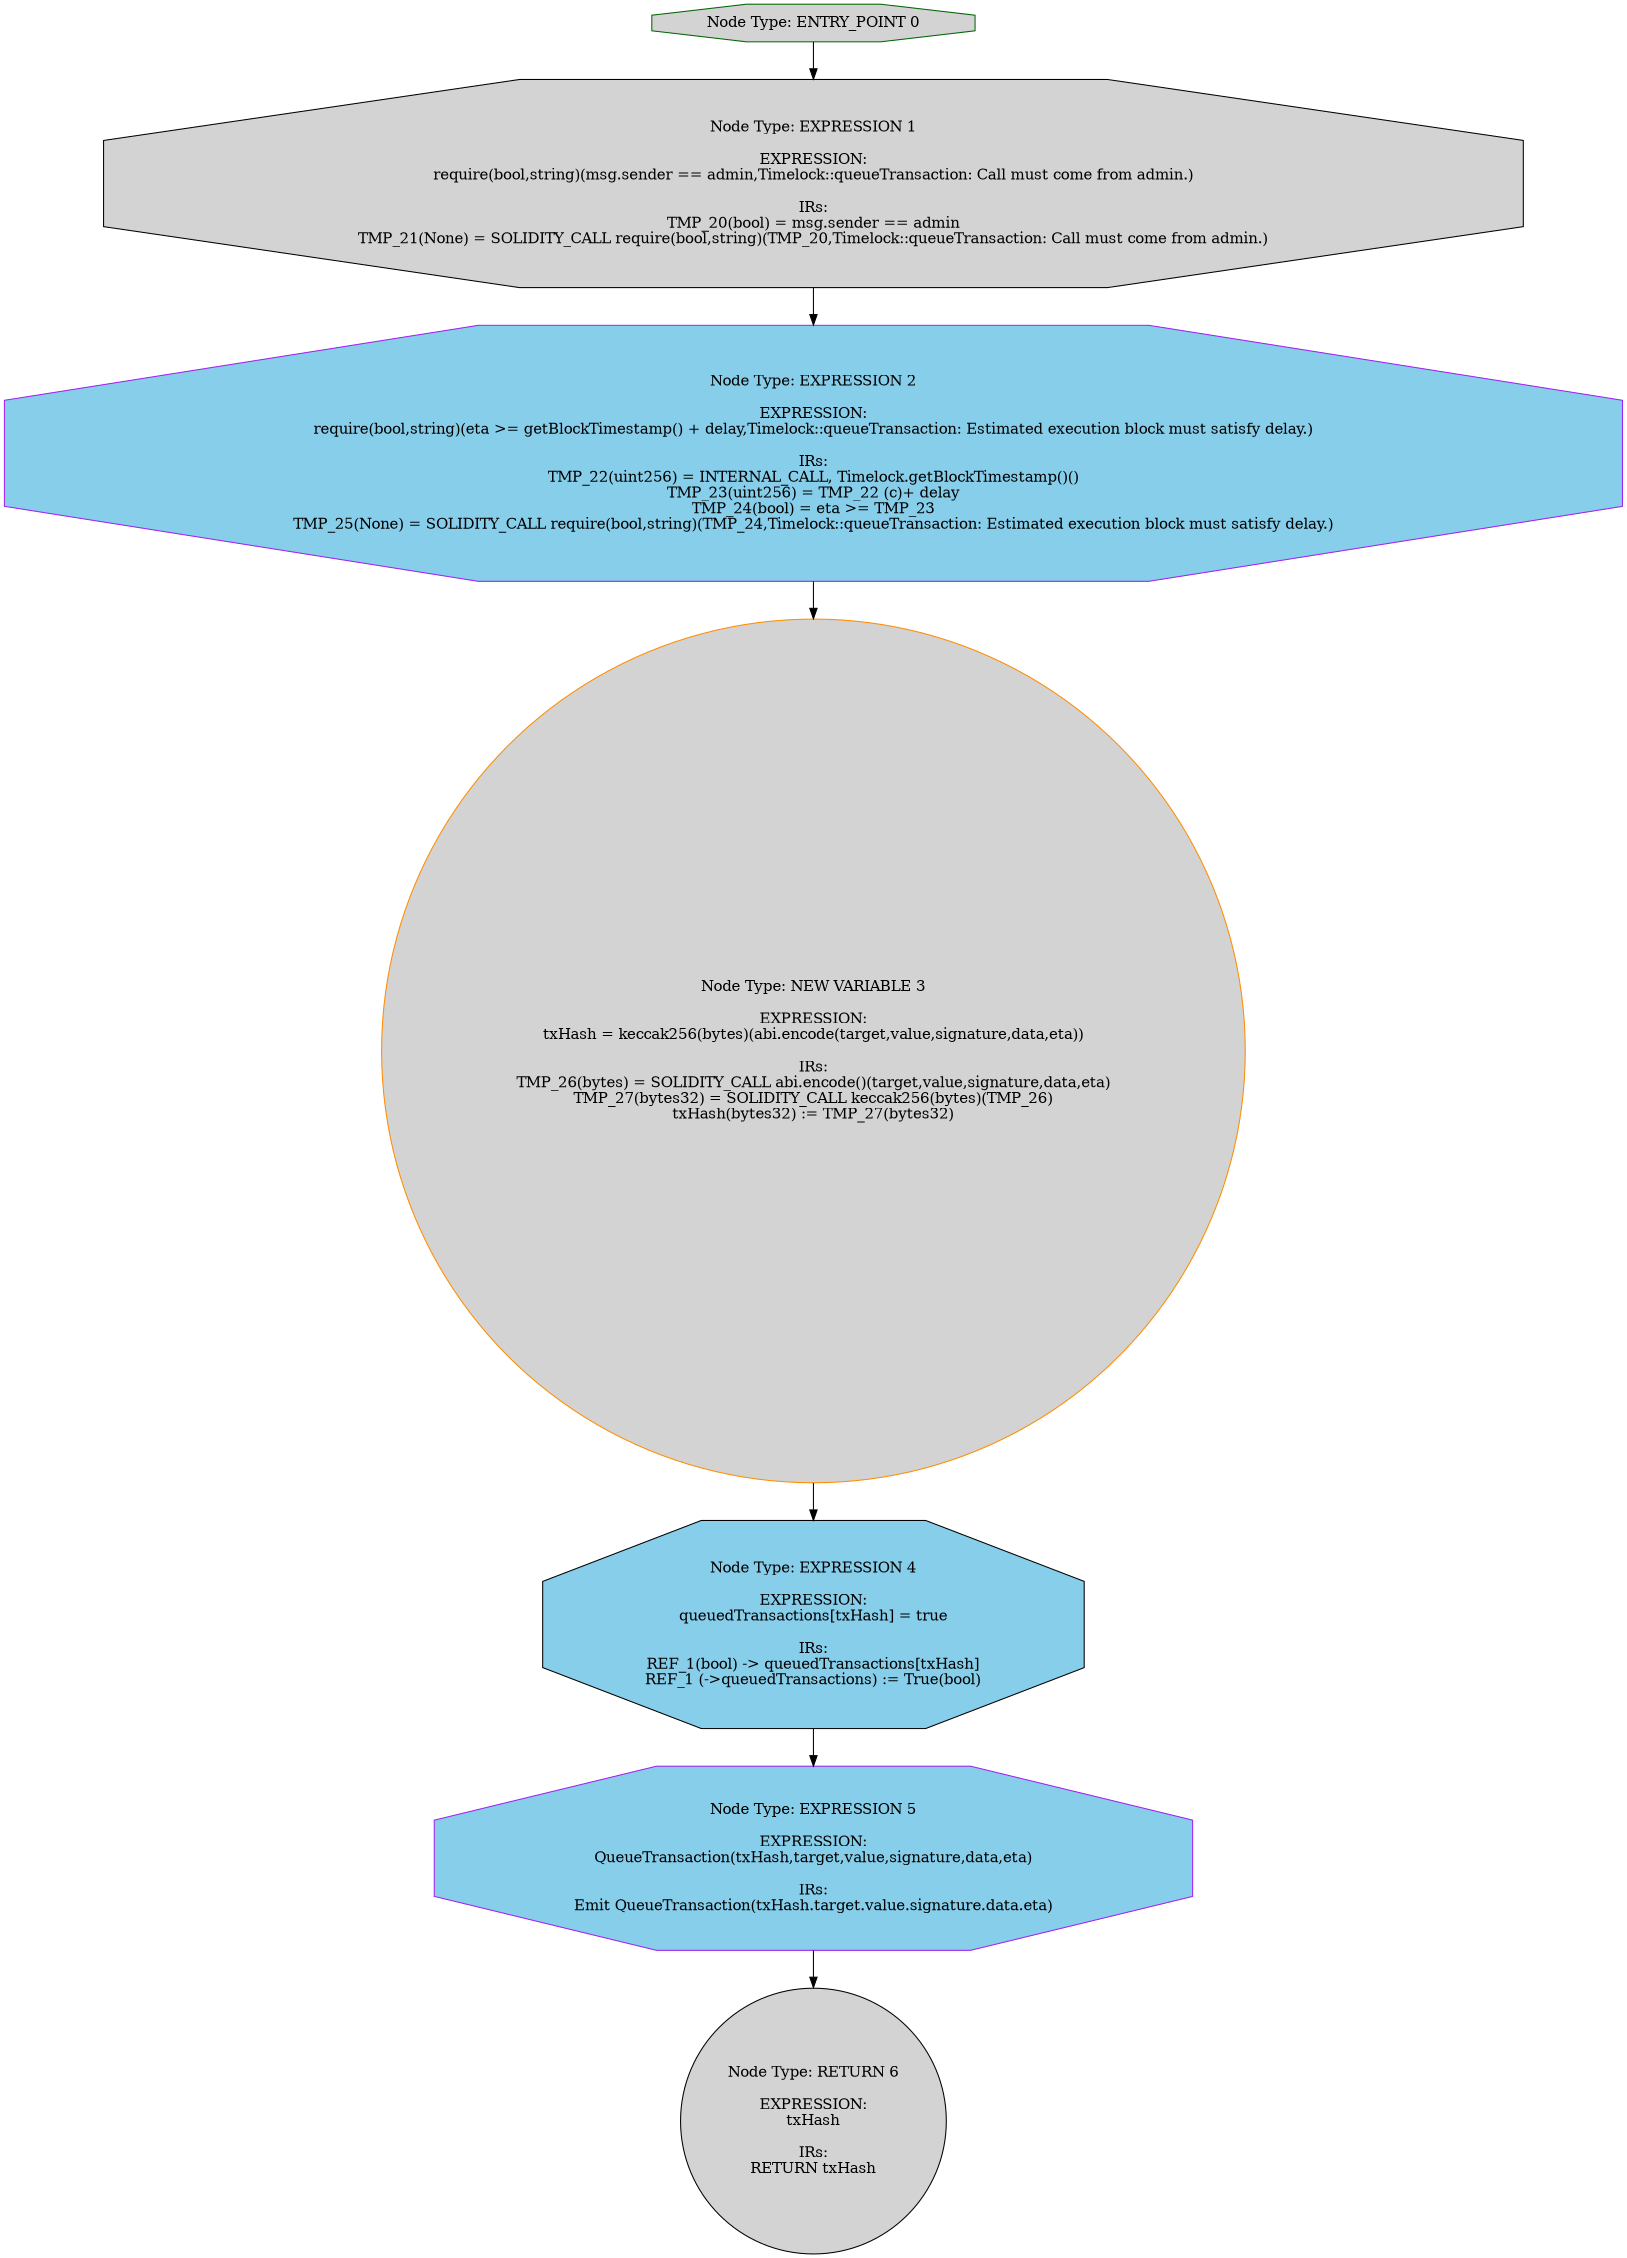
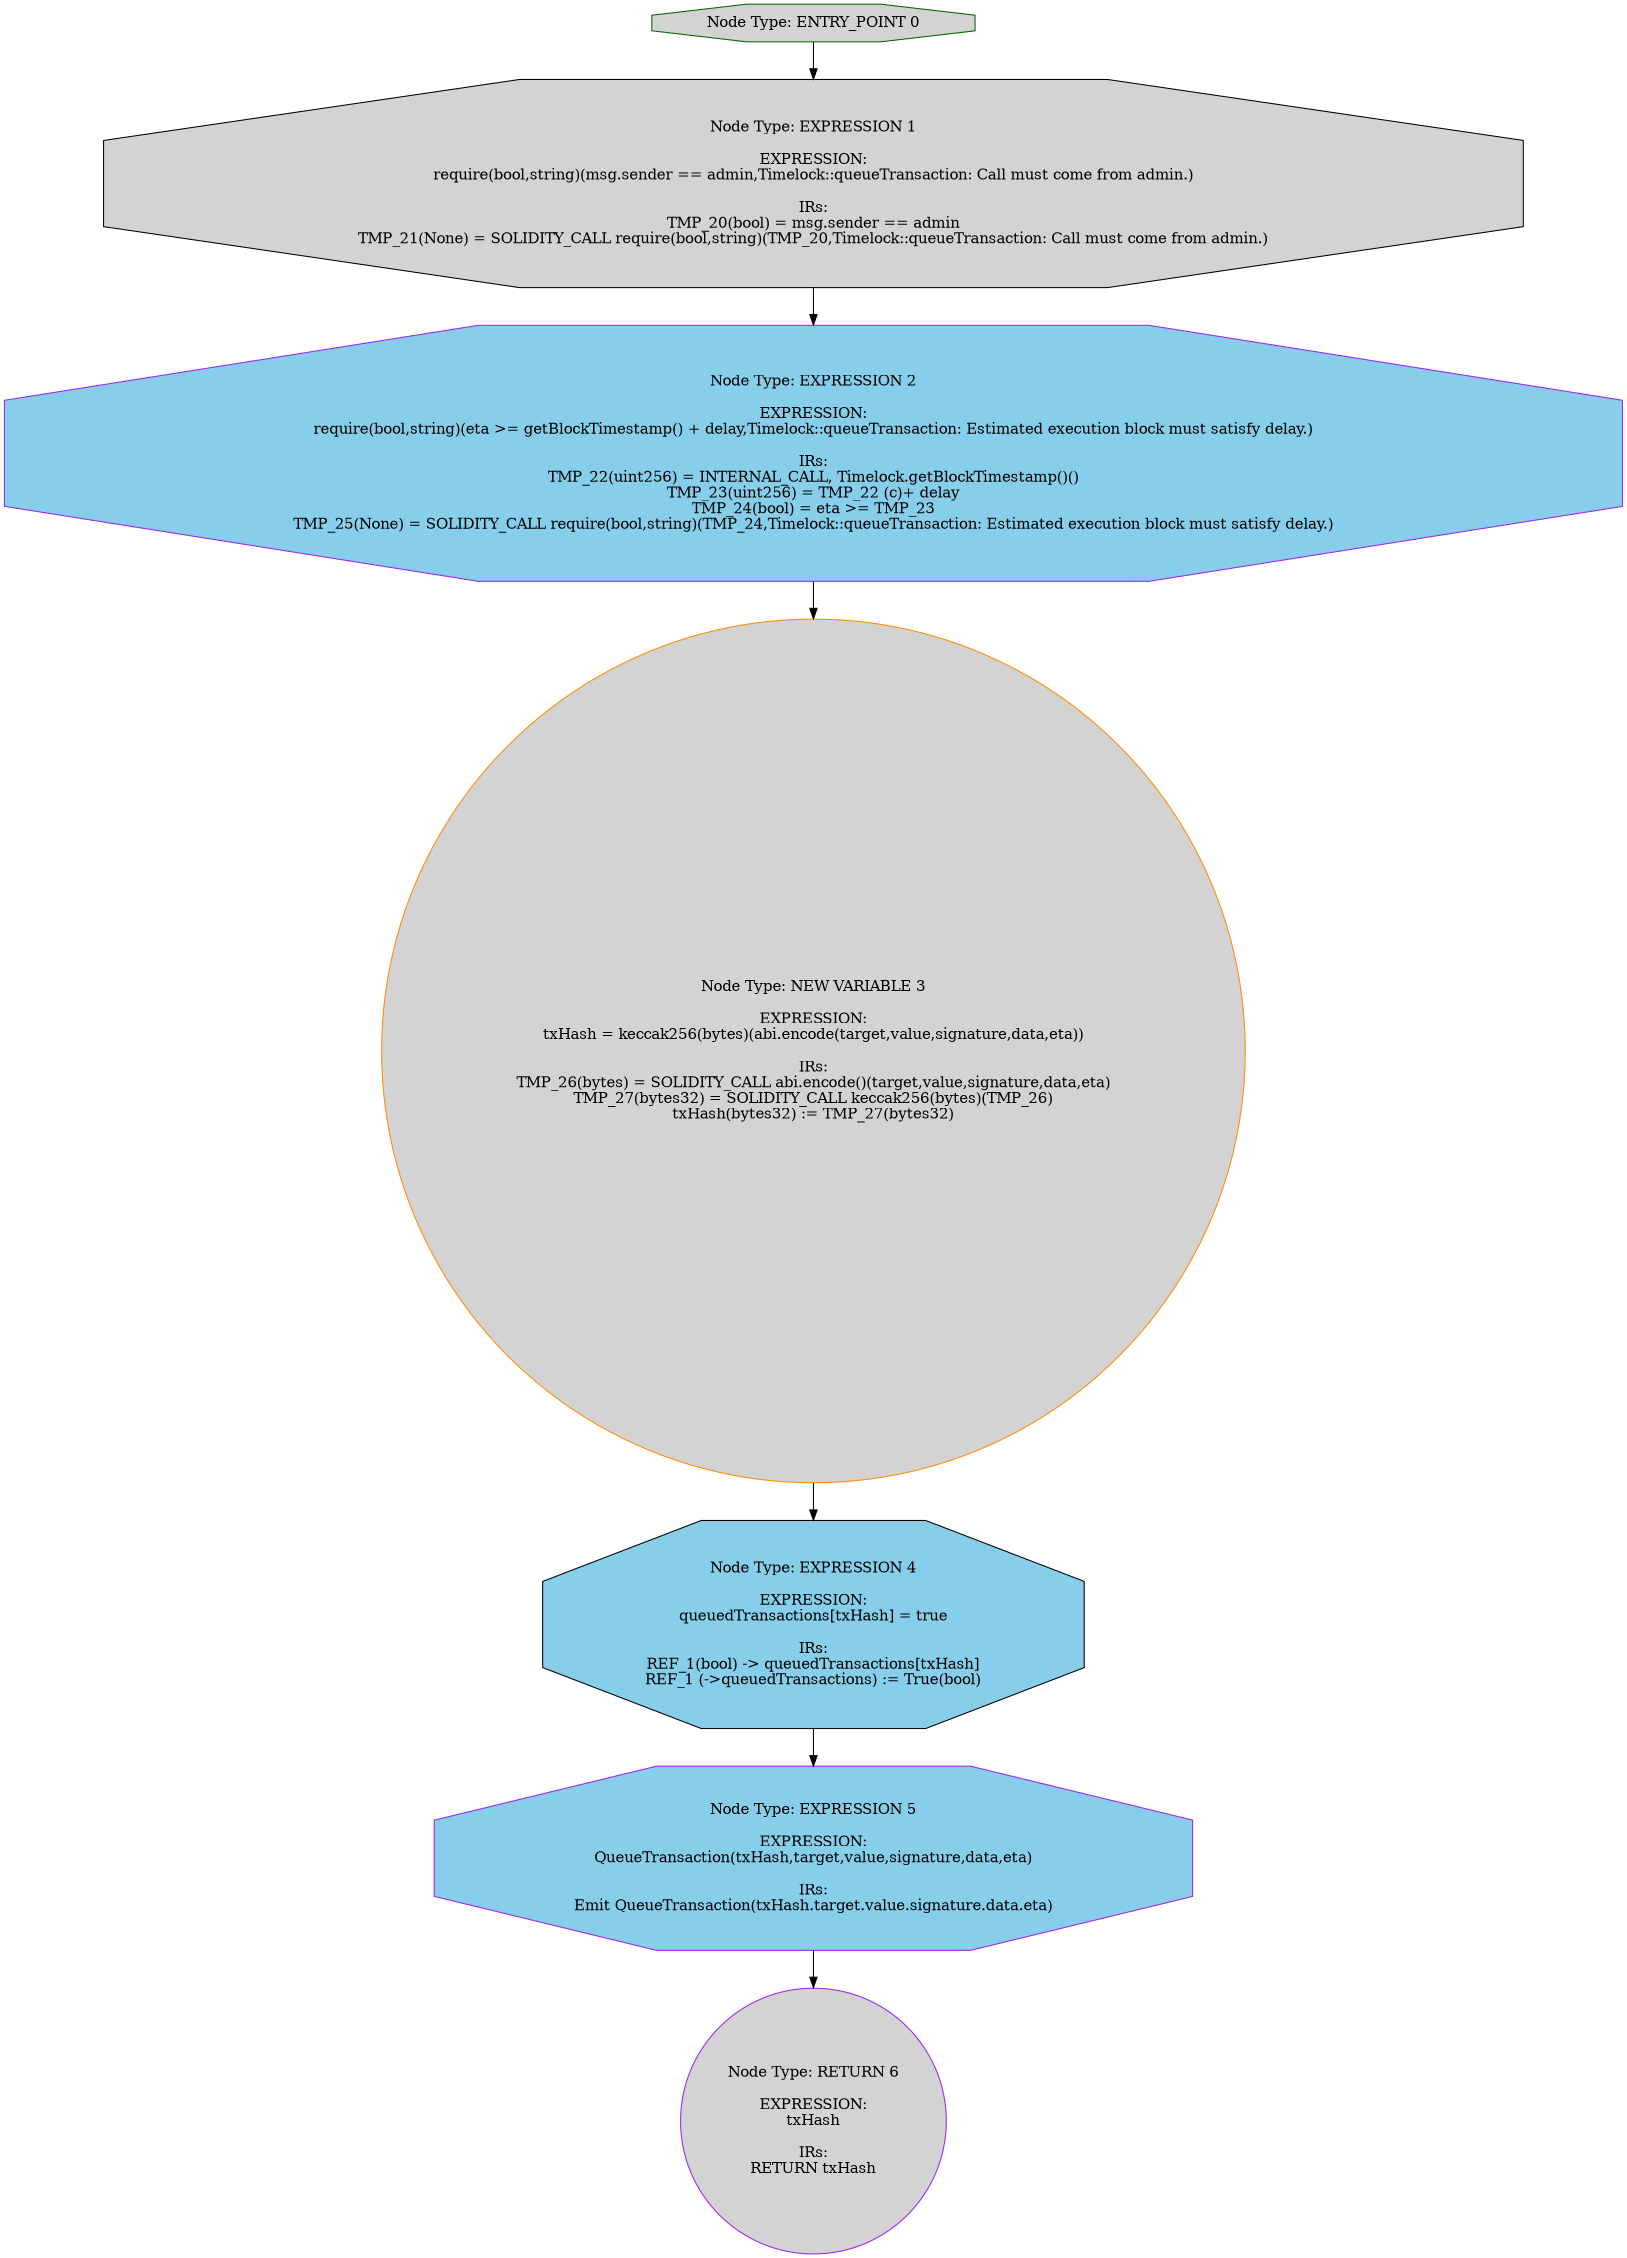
node "Node Type: RETURN 6 EXPRESSION: txHash IRs: RETURN txHash": color black -> purple
